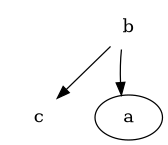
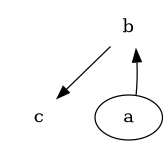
edge "b" -> "a": reversed
